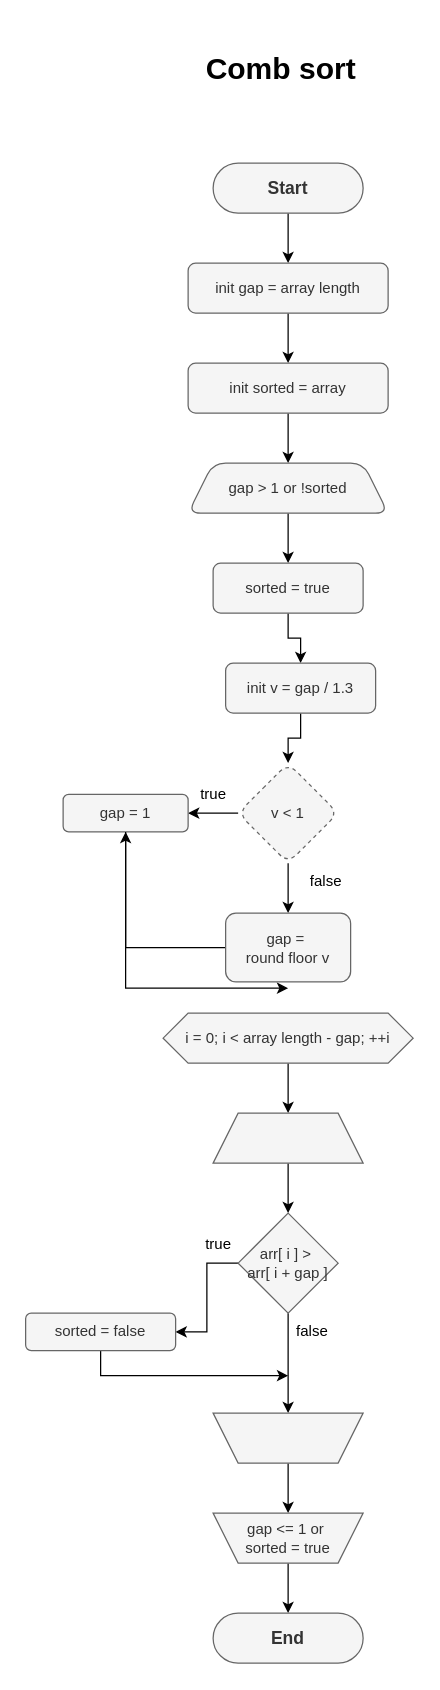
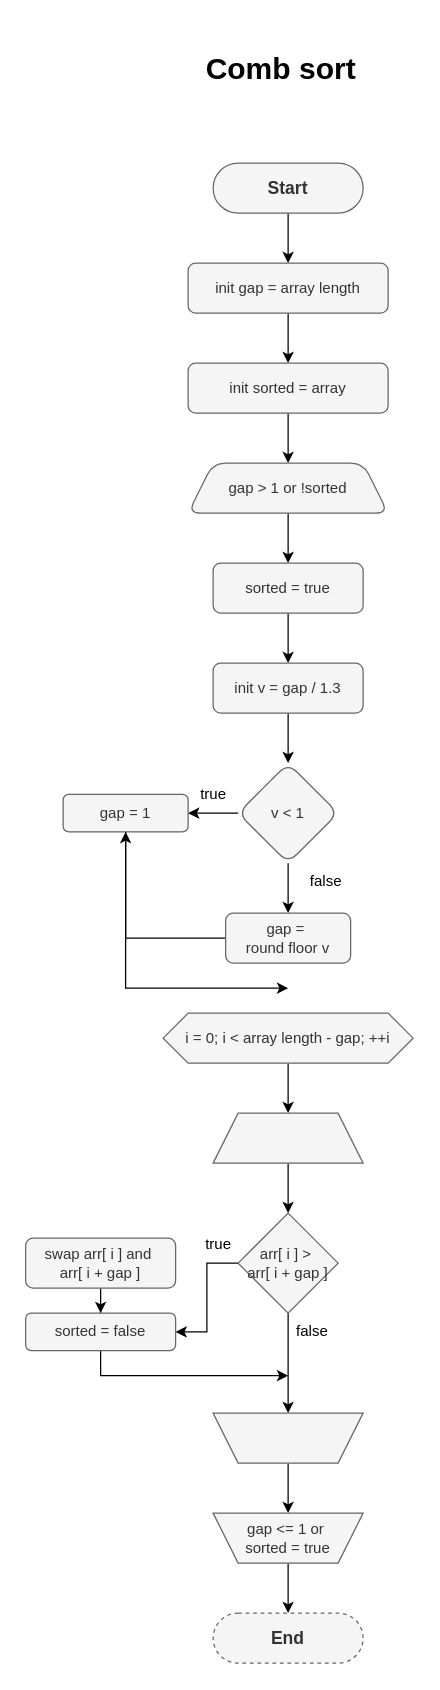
node "init v = gap / 1.3": moved (301, 688) -> (288, 688)
node "v < 1": style dashed -> solid
node "gap = round floor v": size 125x69 -> 125x50
node "swap arr[ i ] and arr[ i + gap ]": added
edge "swap arr[ i ] and arr[ i + gap ]" -> "sorted = false": added
node "End": style solid -> dashed
